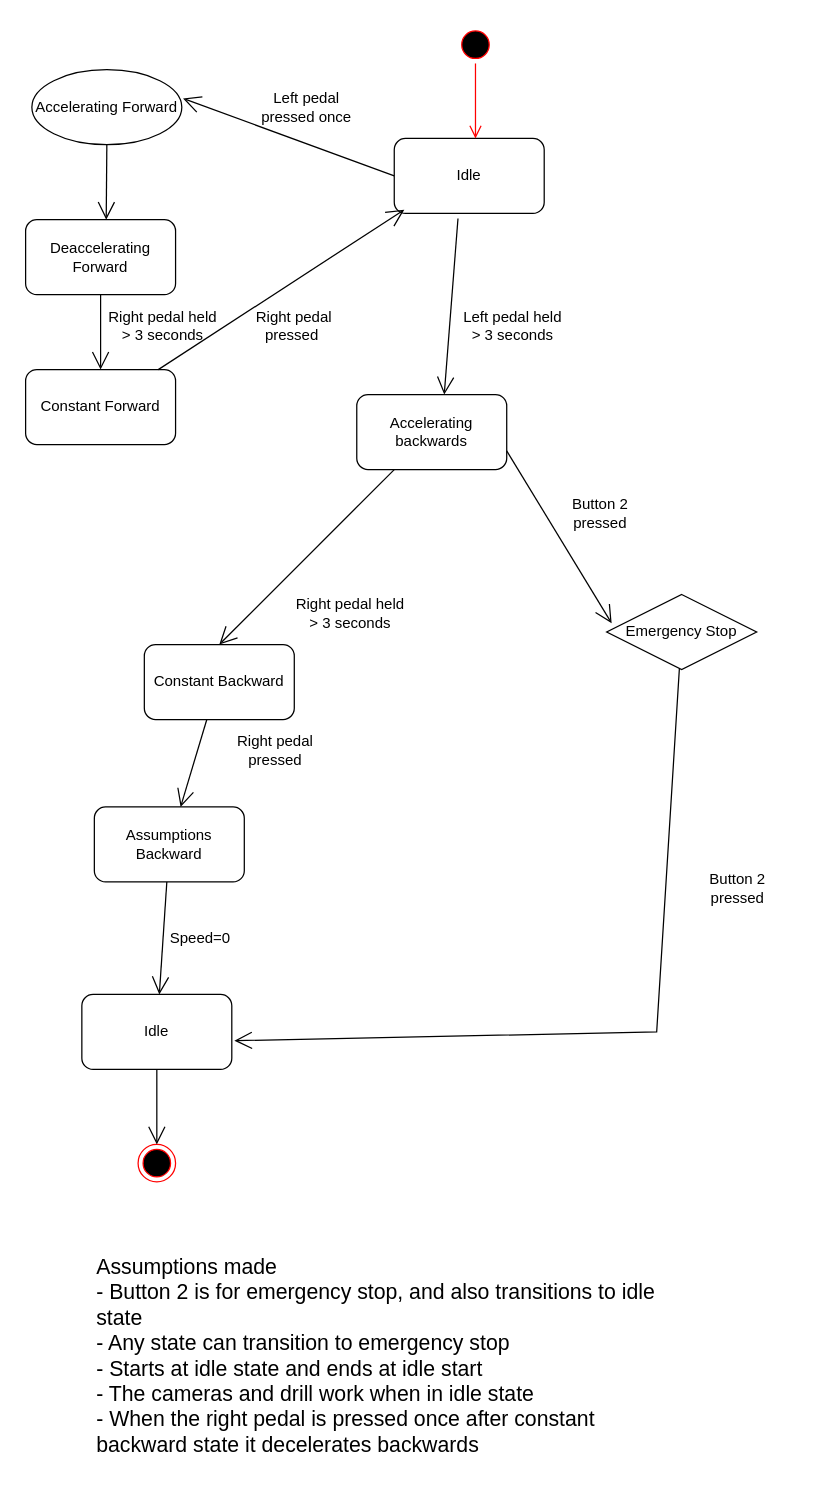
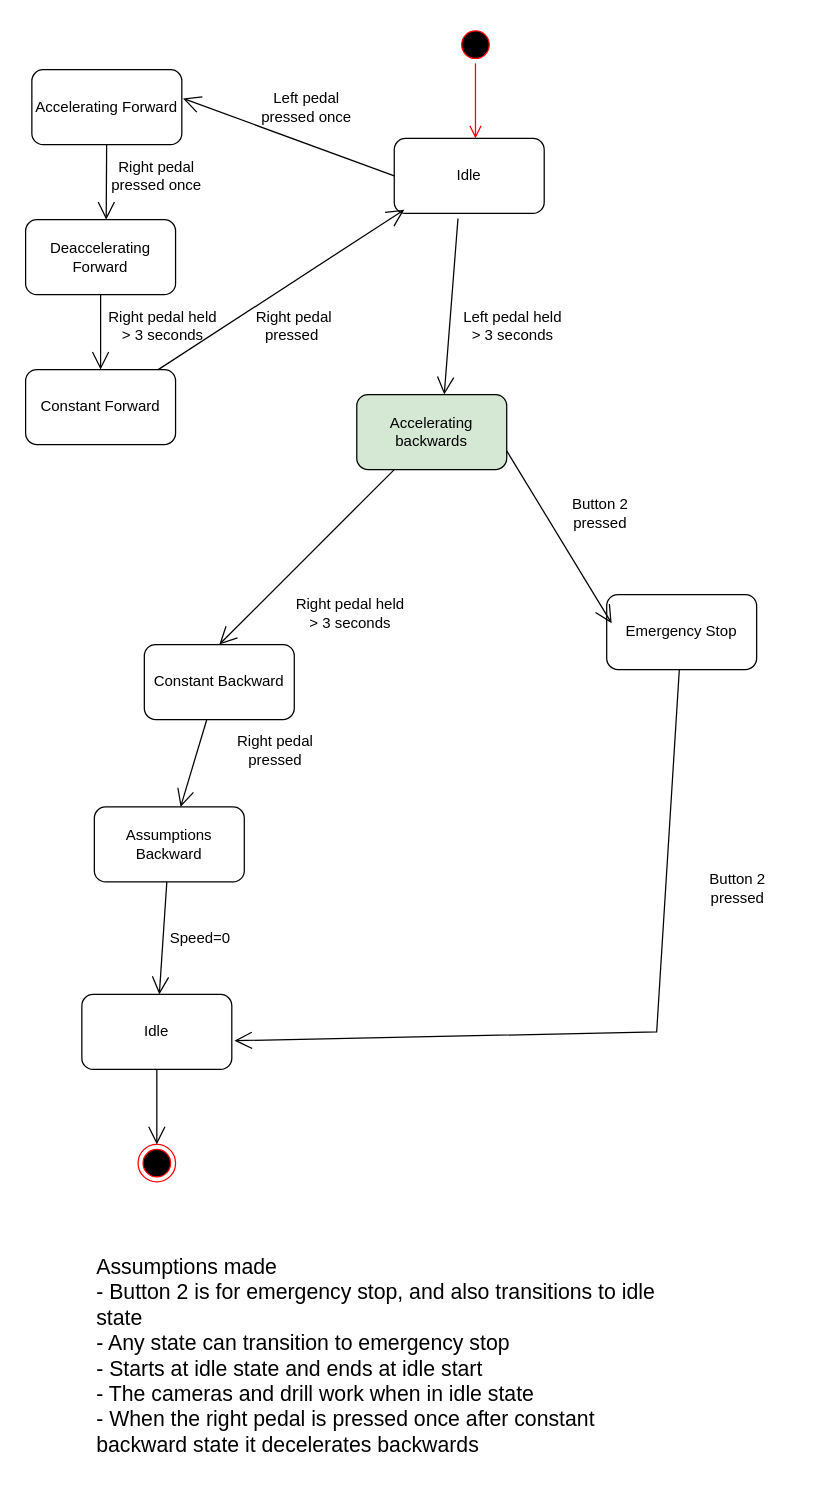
node "Accelerating Forward": shape ellipse -> rounded rectangle
node "Right pedal pressed once": added
node "Accelerating backwards": fillcolor #ffffff -> #d5e8d4
node "Emergency Stop": shape diamond -> rounded rectangle
